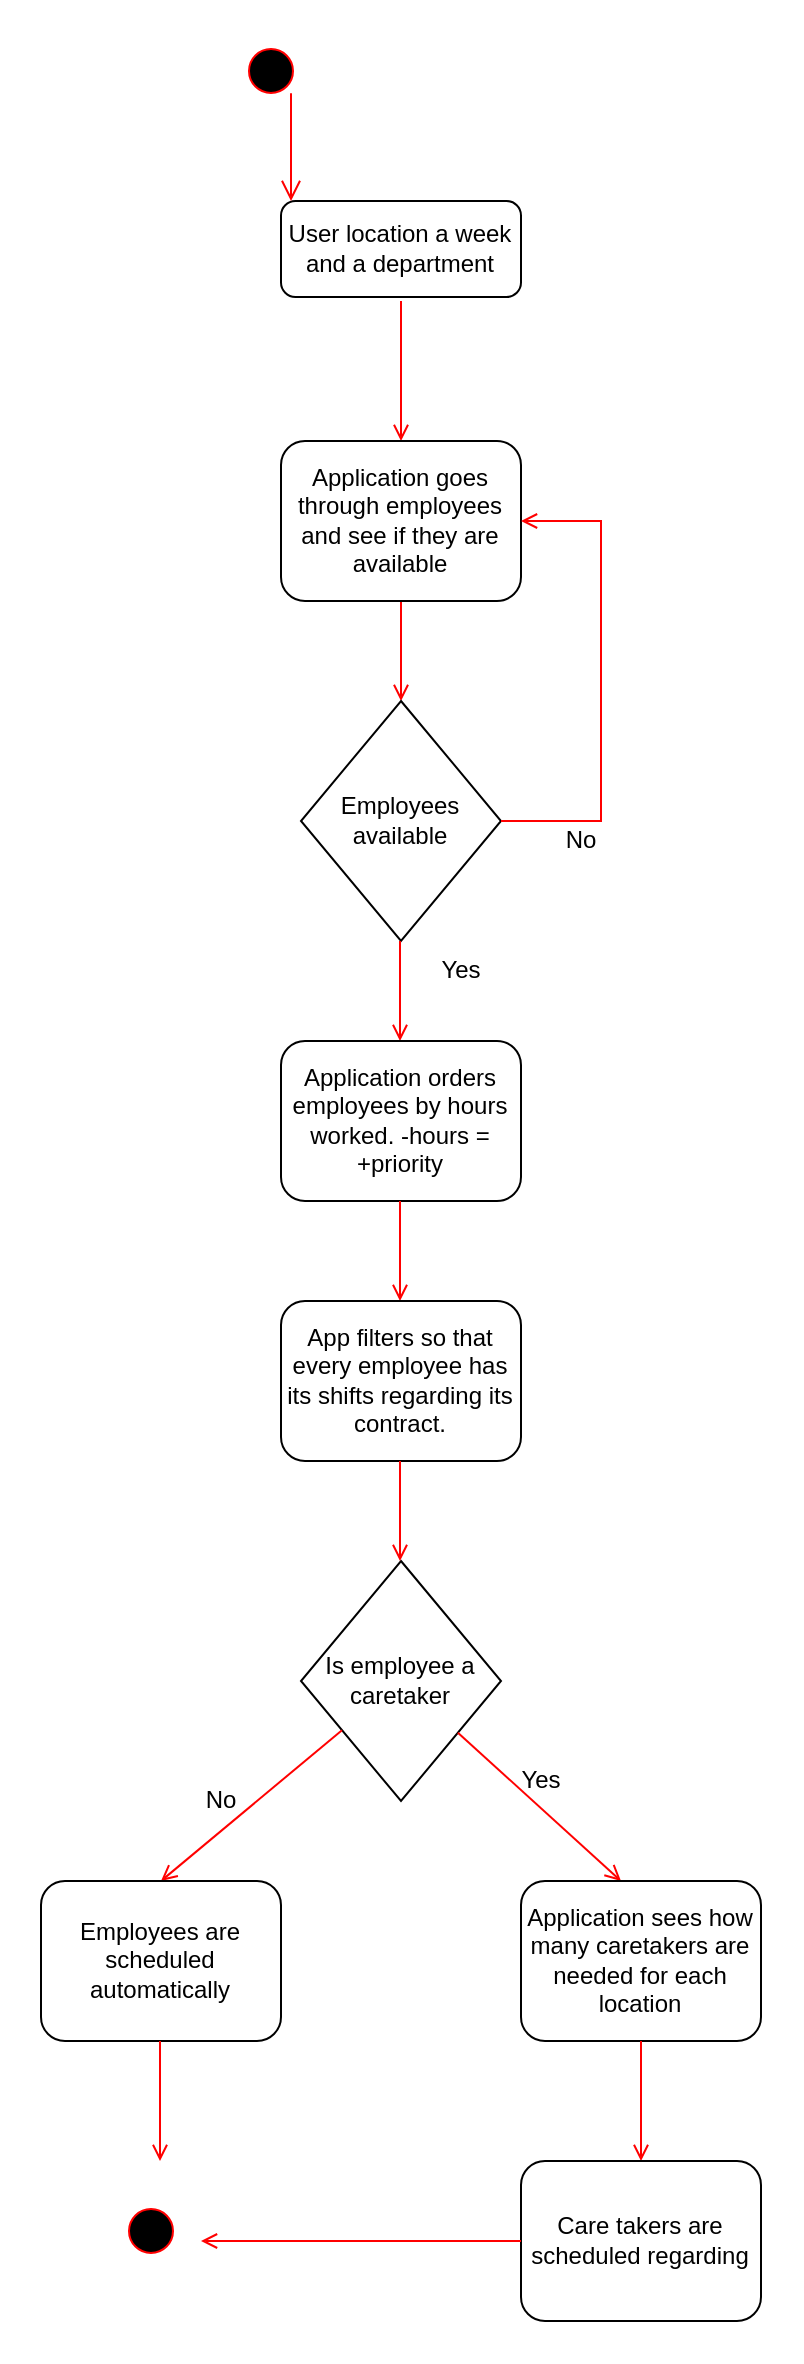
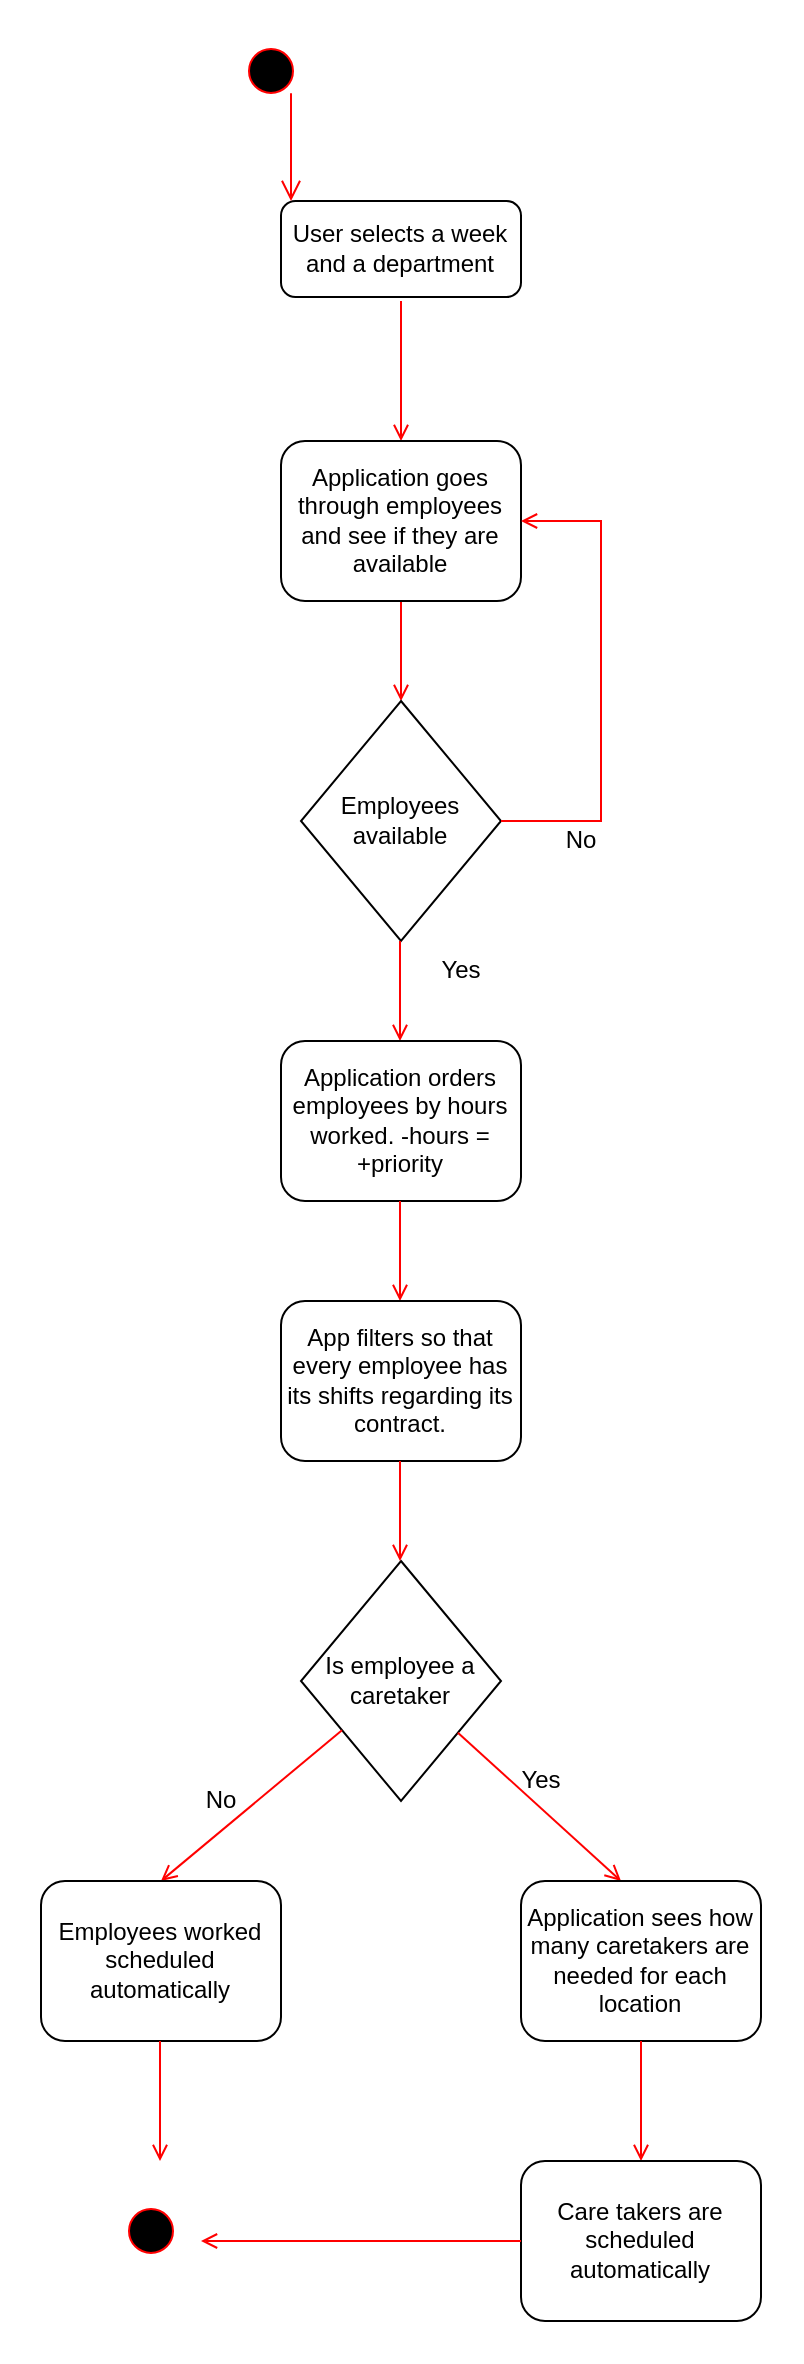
node "User location a week and a department": label "User location a week and a department" -> "User selects a week and a department"
node "Employees are scheduled automatically": label "Employees are scheduled automatically" -> "Employees worked scheduled automatically"
node "Care takers are scheduled regarding": label "Care takers are scheduled regarding" -> "Care takers are scheduled automatically"
